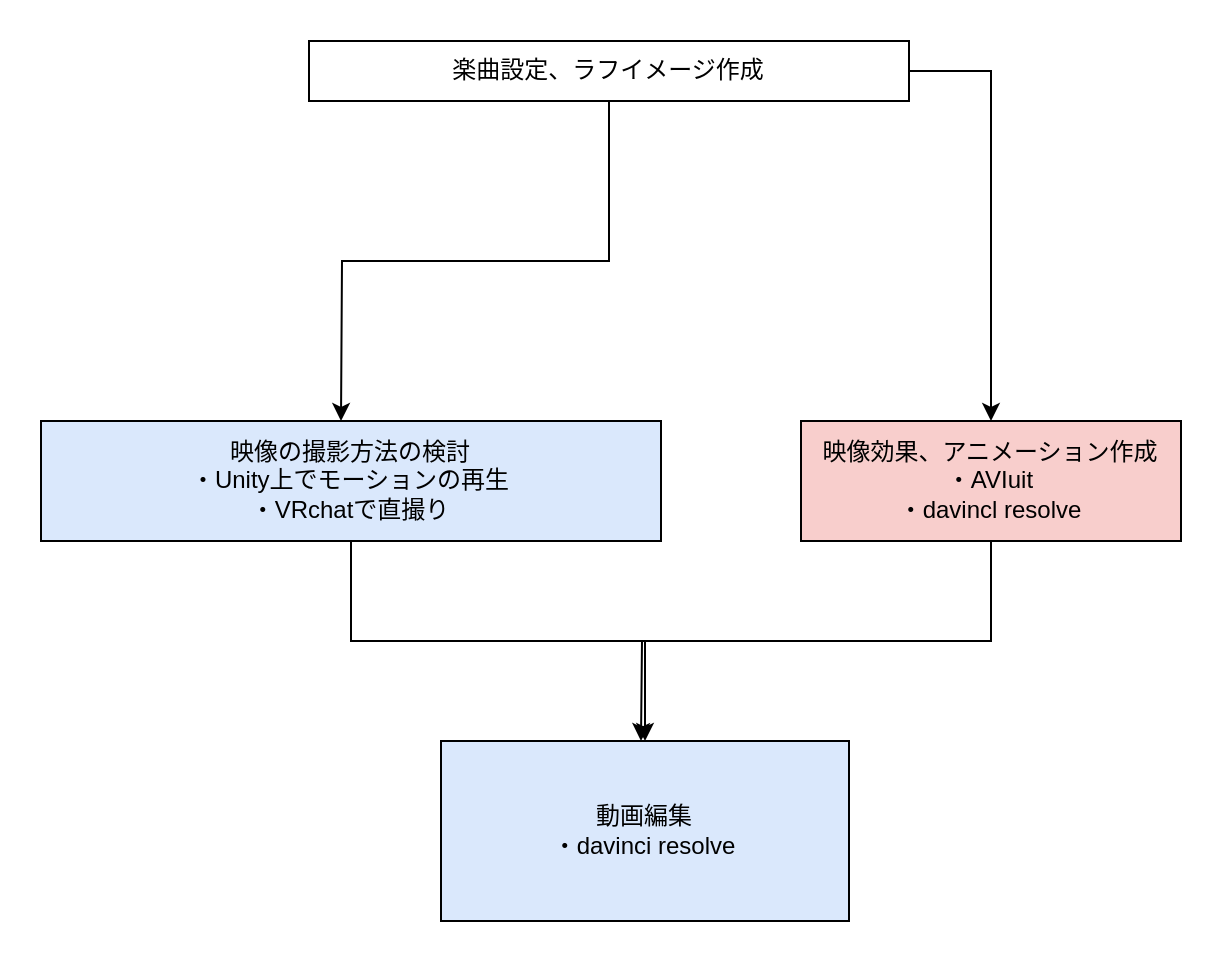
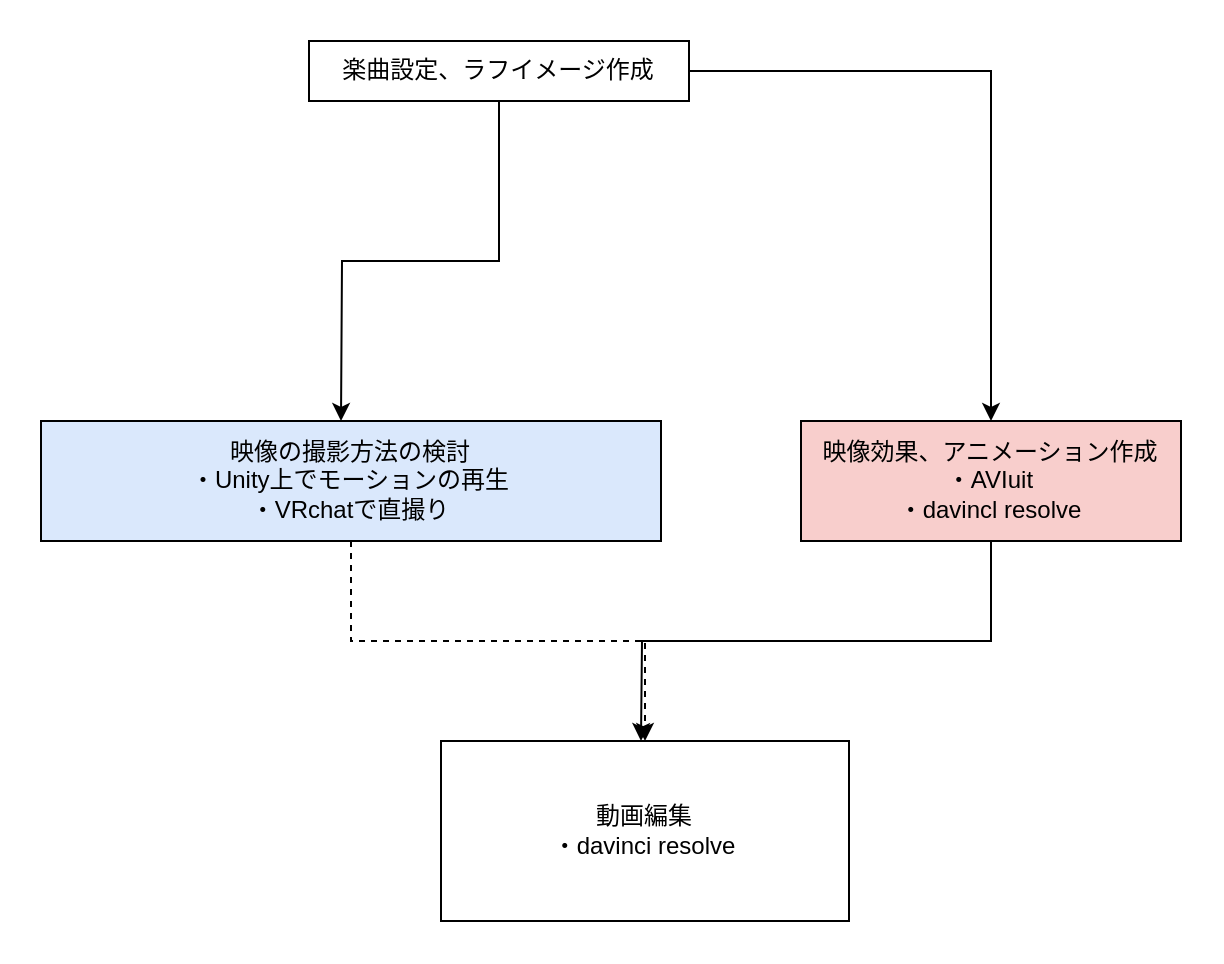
node "楽曲設定、ラフイメージ作成": size 600x60 -> 380x60
edge "映像の撮影方法の検討 ・Unity上でモーションの再生 ・VRchatで直撮り" -> "動画編集 ・davinci resolve": style solid -> dashed
node "動画編集 ・davinci resolve": fillcolor #dae8fc -> #ffffff
